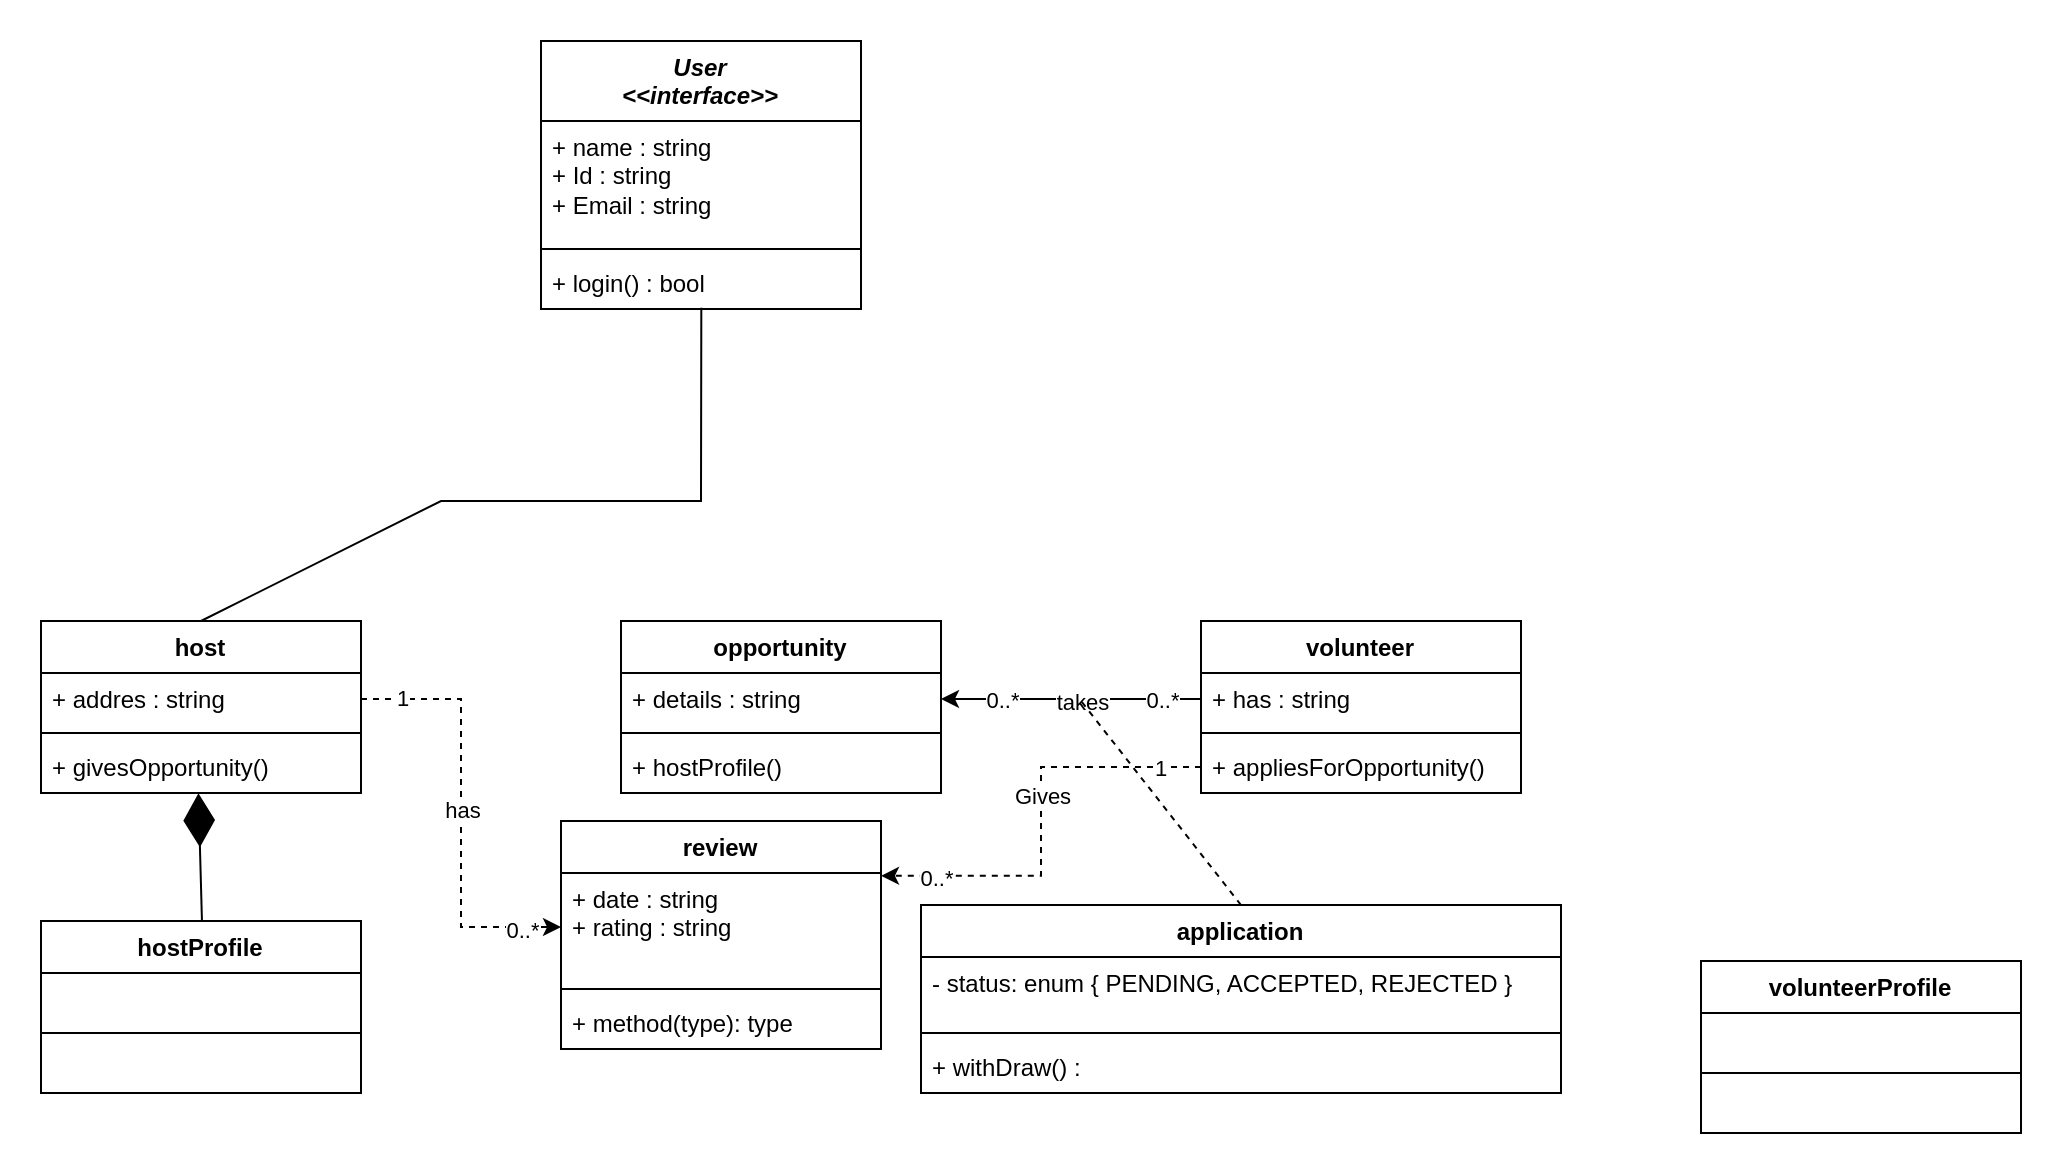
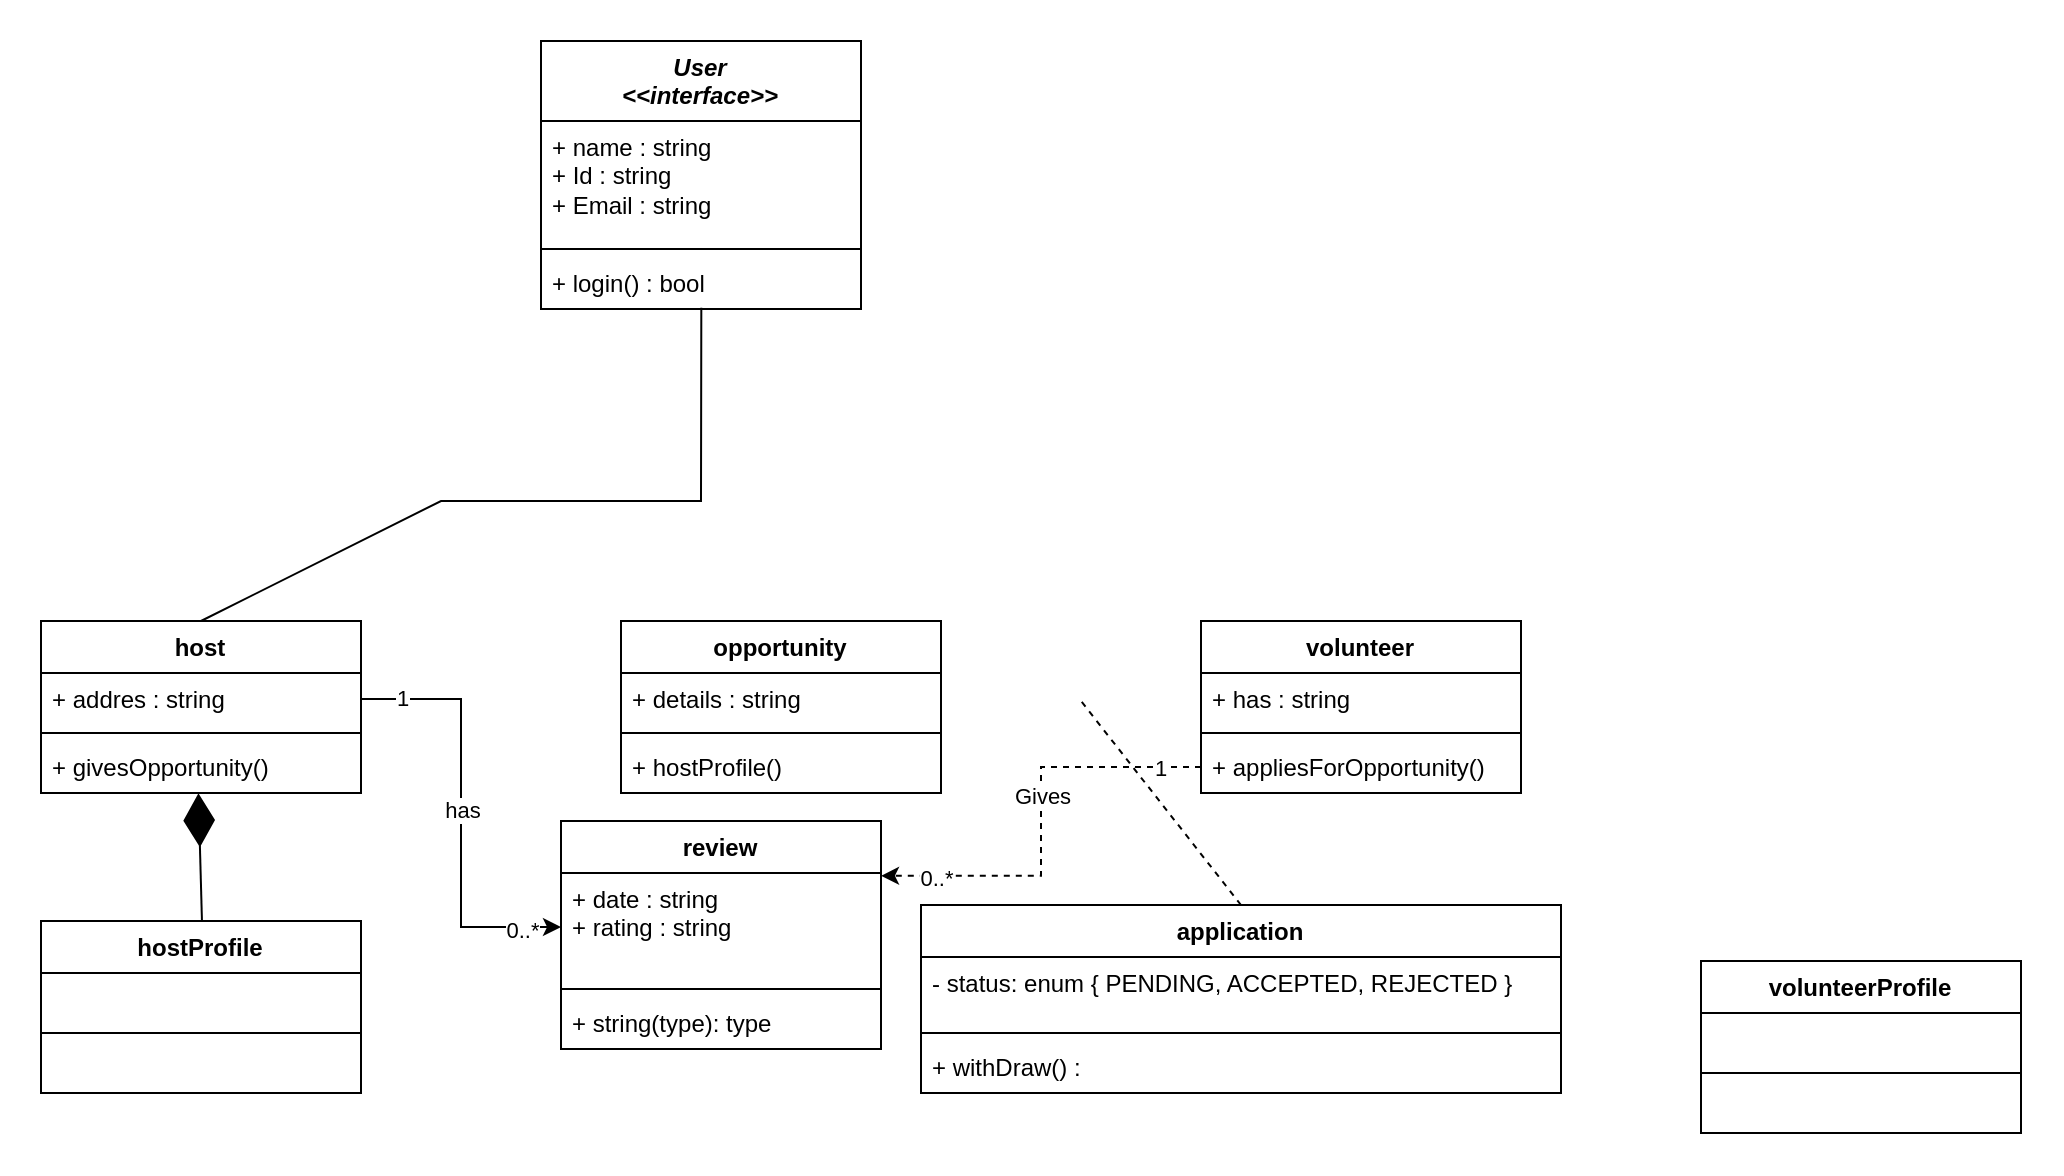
edge "+ has : string" -> "+ details : string": removed, labels "0..*", "0..*", "takes"
edge "+ addres : string" -> "+ date : string + rating : string": style dashed -> solid
node "+ method(type): type": label "+ method(type): type" -> "+ string(type): type"
